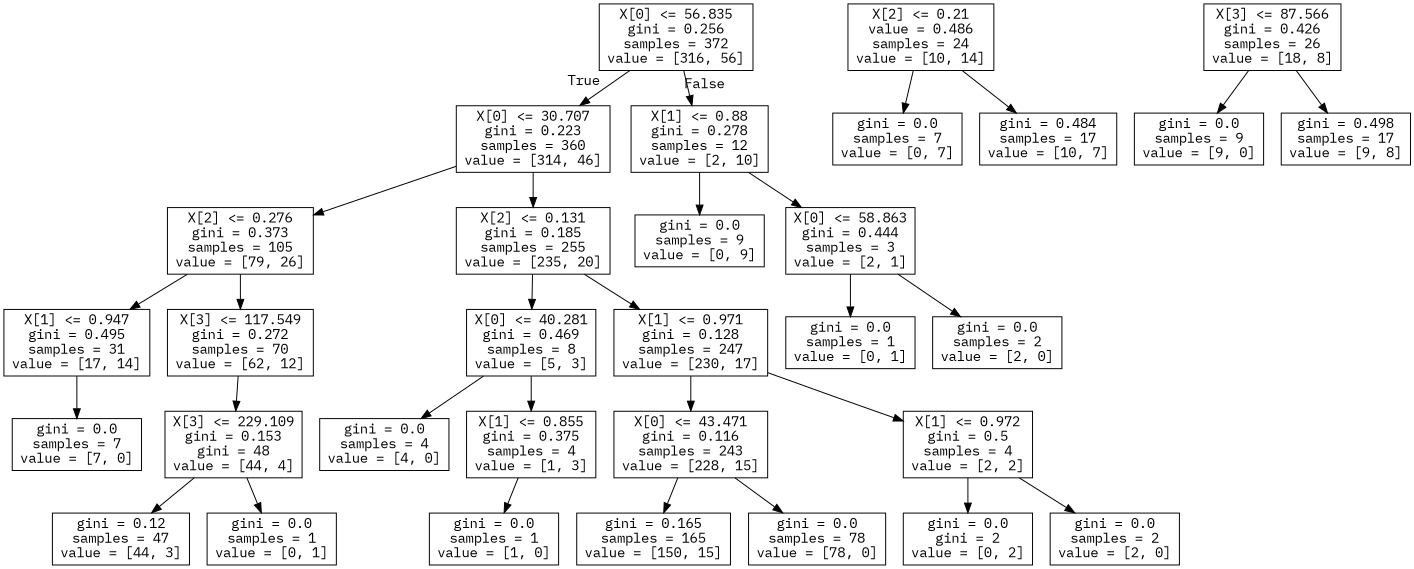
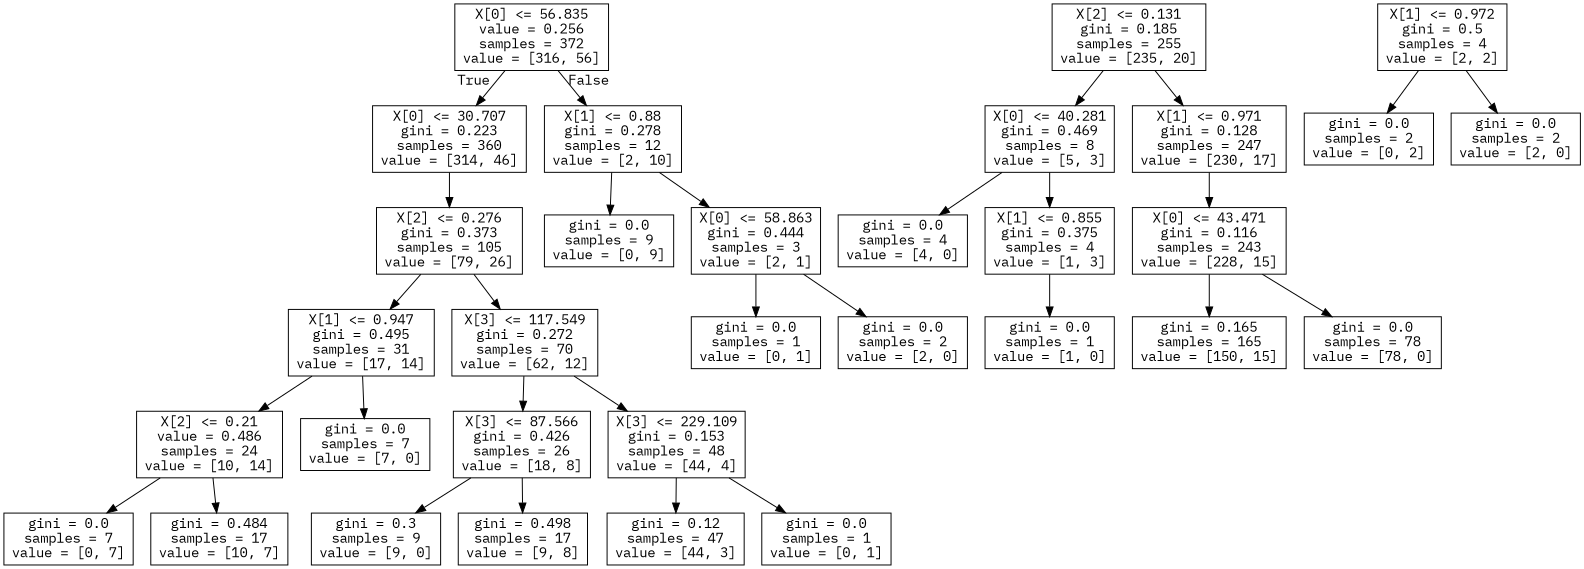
node "X[0] <= 56.835 gini = 0.256 samples = 372 value = [316, 56]": label "X[0] <= 56.835 gini = 0.256 samples = 372 value = [316, 56]" -> "X[0] <= 56.835 value = 0.256 samples = 372 value = [316, 56]"
node "gini = 0.0 samples = 9 value = [9, 0]": label "gini = 0.0 samples = 9 value = [9, 0]" -> "gini = 0.3 samples = 9 value = [9, 0]"
edge "X[0] <= 30.707 gini = 0.223 samples = 360 value = [314, 46]" -> "X[2] <= 0.131 gini = 0.185 samples = 255 value = [235, 20]": removed
edge "X[3] <= 117.549 gini = 0.272 samples = 70 value = [62, 12]" -> "X[3] <= 87.566 gini = 0.426 samples = 26 value = [18, 8]": added
edge "X[1] <= 0.947 gini = 0.495 samples = 31 value = [17, 14]" -> "X[2] <= 0.21 value = 0.486 samples = 24 value = [10, 14]": added
edge "X[1] <= 0.971 gini = 0.128 samples = 247 value = [230, 17]" -> "X[1] <= 0.972 gini = 0.5 samples = 4 value = [2, 2]": removed
node "X[3] <= 229.109 gini = 0.153 gini = 48 value = [44, 4]": label "X[3] <= 229.109 gini = 0.153 gini = 48 value = [44, 4]" -> "X[3] <= 229.109 gini = 0.153 samples = 48 value = [44, 4]"
node "gini = 0.0 gini = 2 value = [0, 2]": label "gini = 0.0 gini = 2 value = [0, 2]" -> "gini = 0.0 samples = 2 value = [0, 2]"
